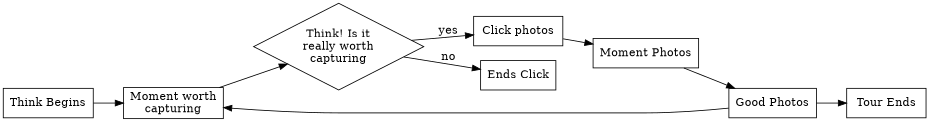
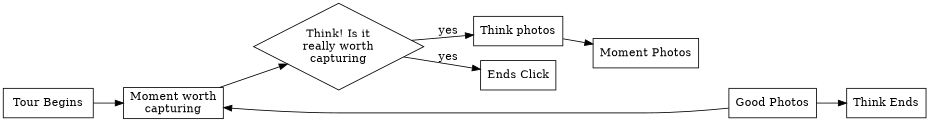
node "Click photos": label "Click photos" -> "Think photos"
edge "Think! Is it really worth capturing" -> "Ends Click": label "no" -> "yes"
edge "Moment Photos" -> "Good Photos": removed
node "Think Begins": label "Think Begins" -> "Tour Begins"
node "Tour Ends": label "Tour Ends" -> "Think Ends"
